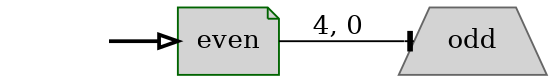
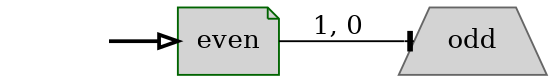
edge "even" -> "odd": label "4, 0" -> "1, 0"
